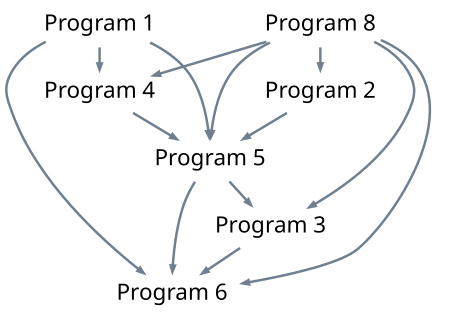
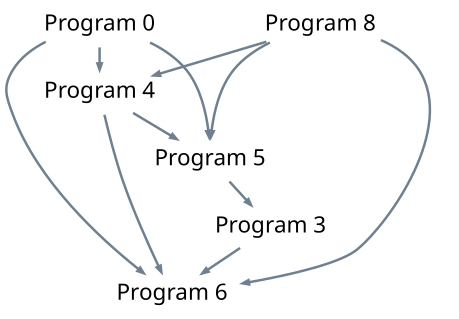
node "Program 1": label "Program 1" -> "Program 0"
node "Program 2": removed
edge "Program 8" -> "Program 3": removed
edge "Program 5" -> "Program 6": now "Program 4" -> "Program 6"
